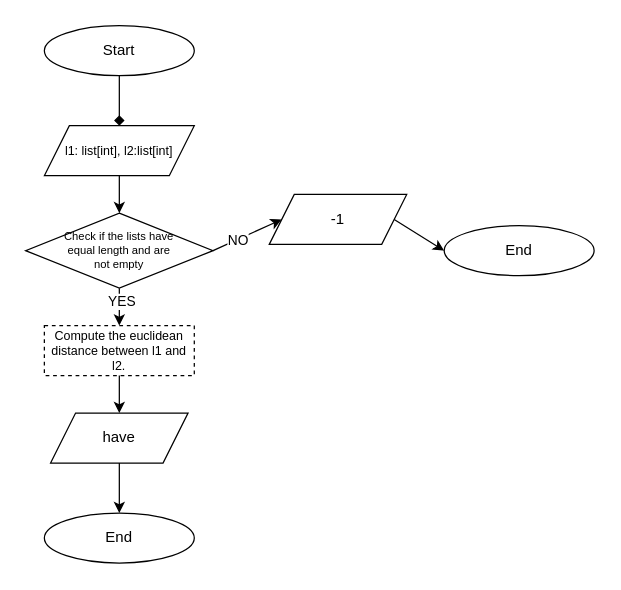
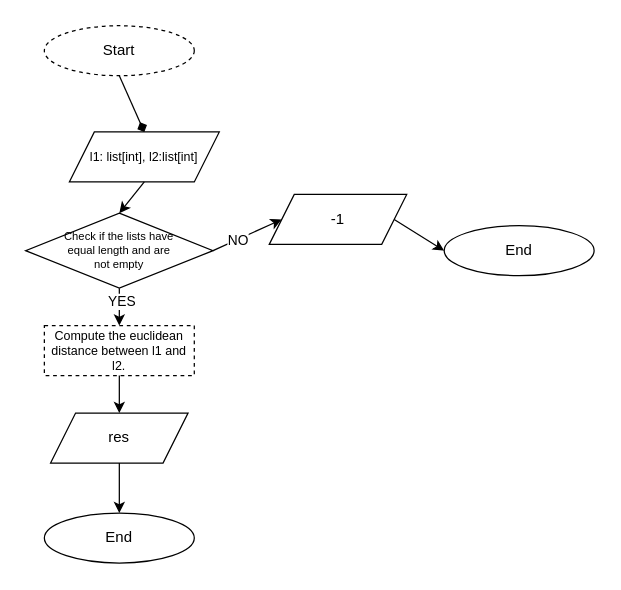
node "Start": style solid -> dashed
node "l1: list[int], l2:list[int]": moved (119, 151) -> (144, 157)
node "have": label "have" -> "res"
